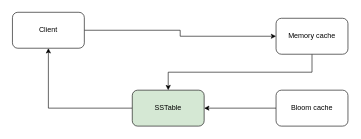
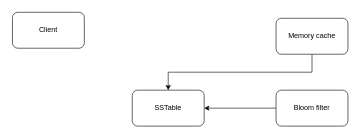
edge "Client" -> "Memory cache": removed
edge "SSTable" -> "Client": removed
node "SSTable": fillcolor #d5e8d4 -> #ffffff
node "Bloom cache": label "Bloom cache" -> "Bloom filter"
